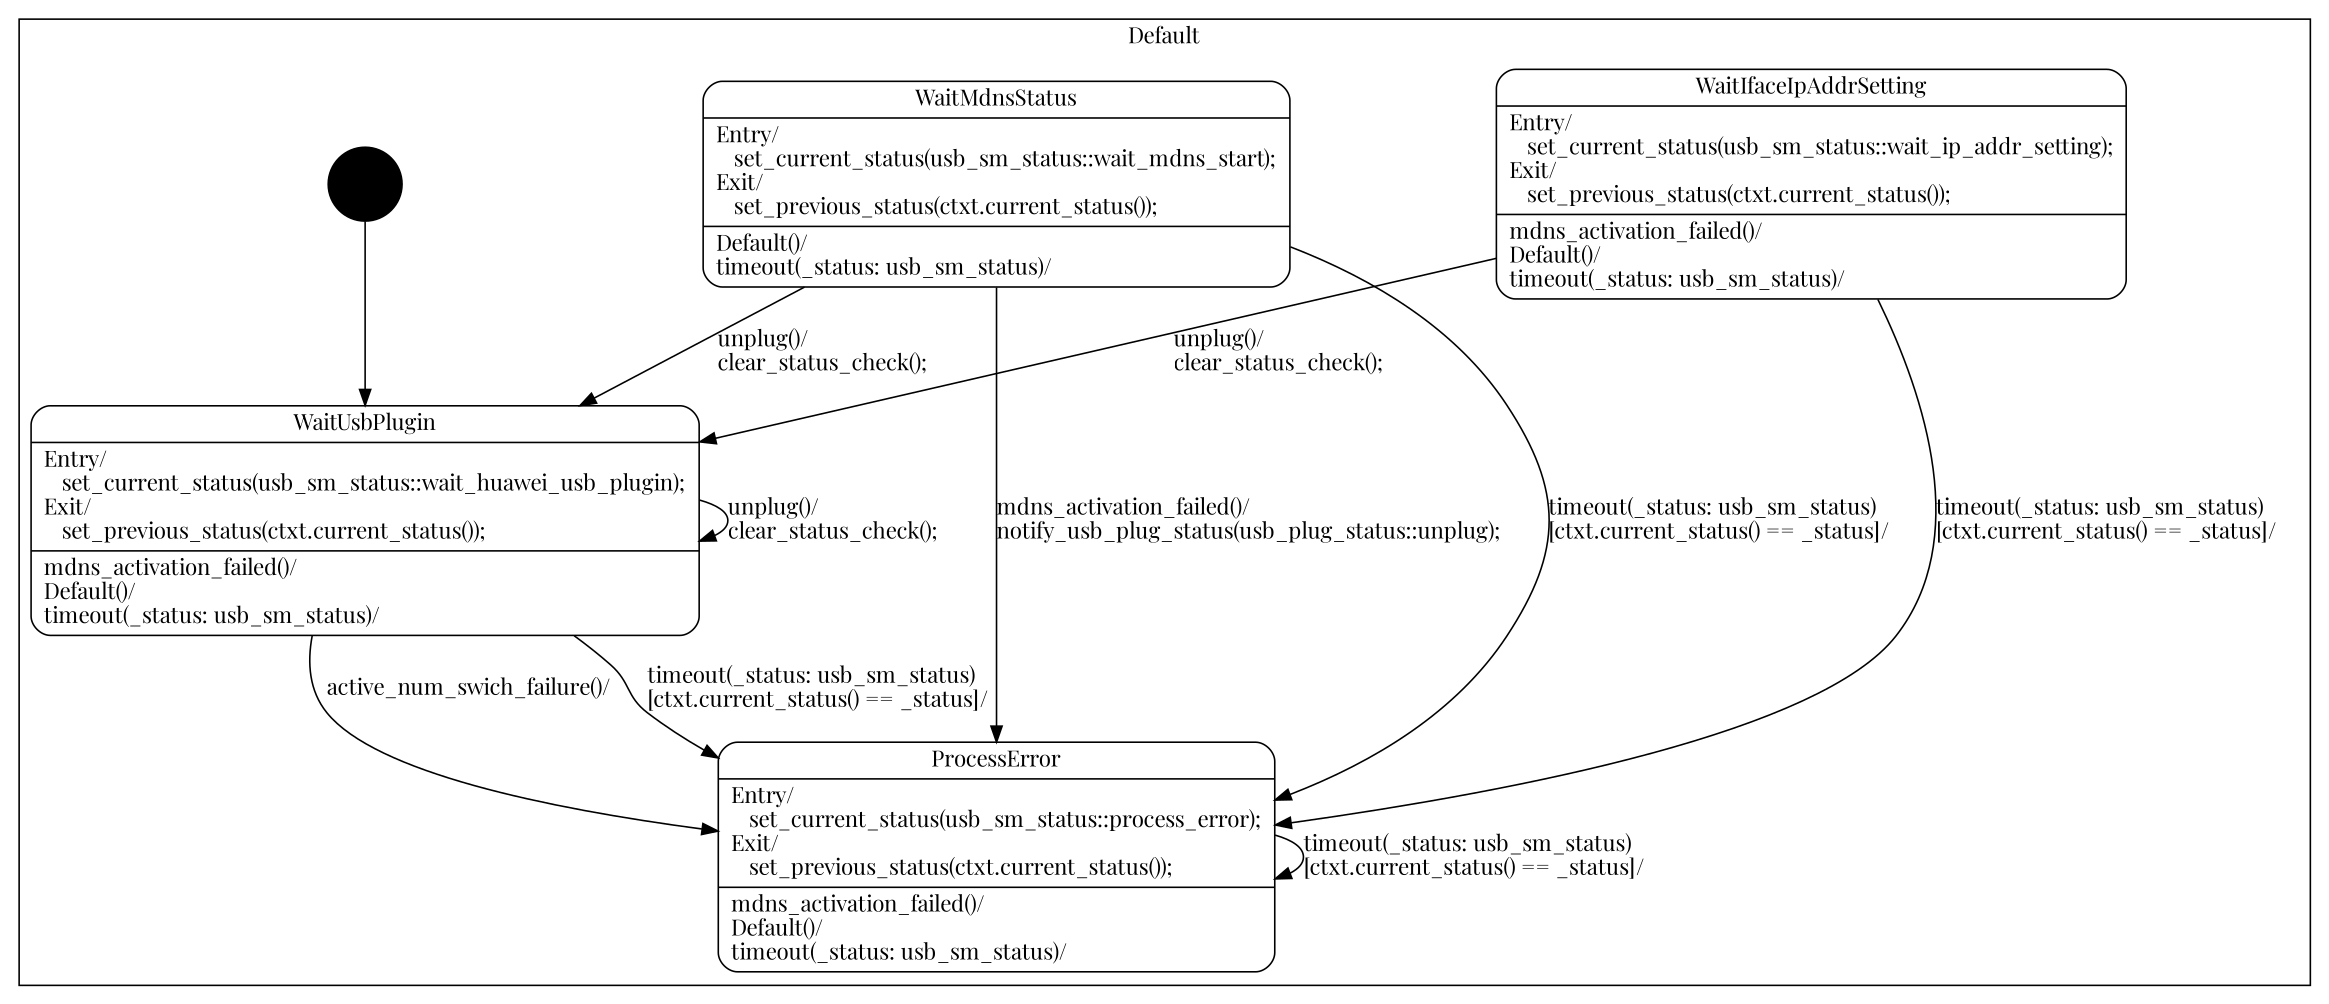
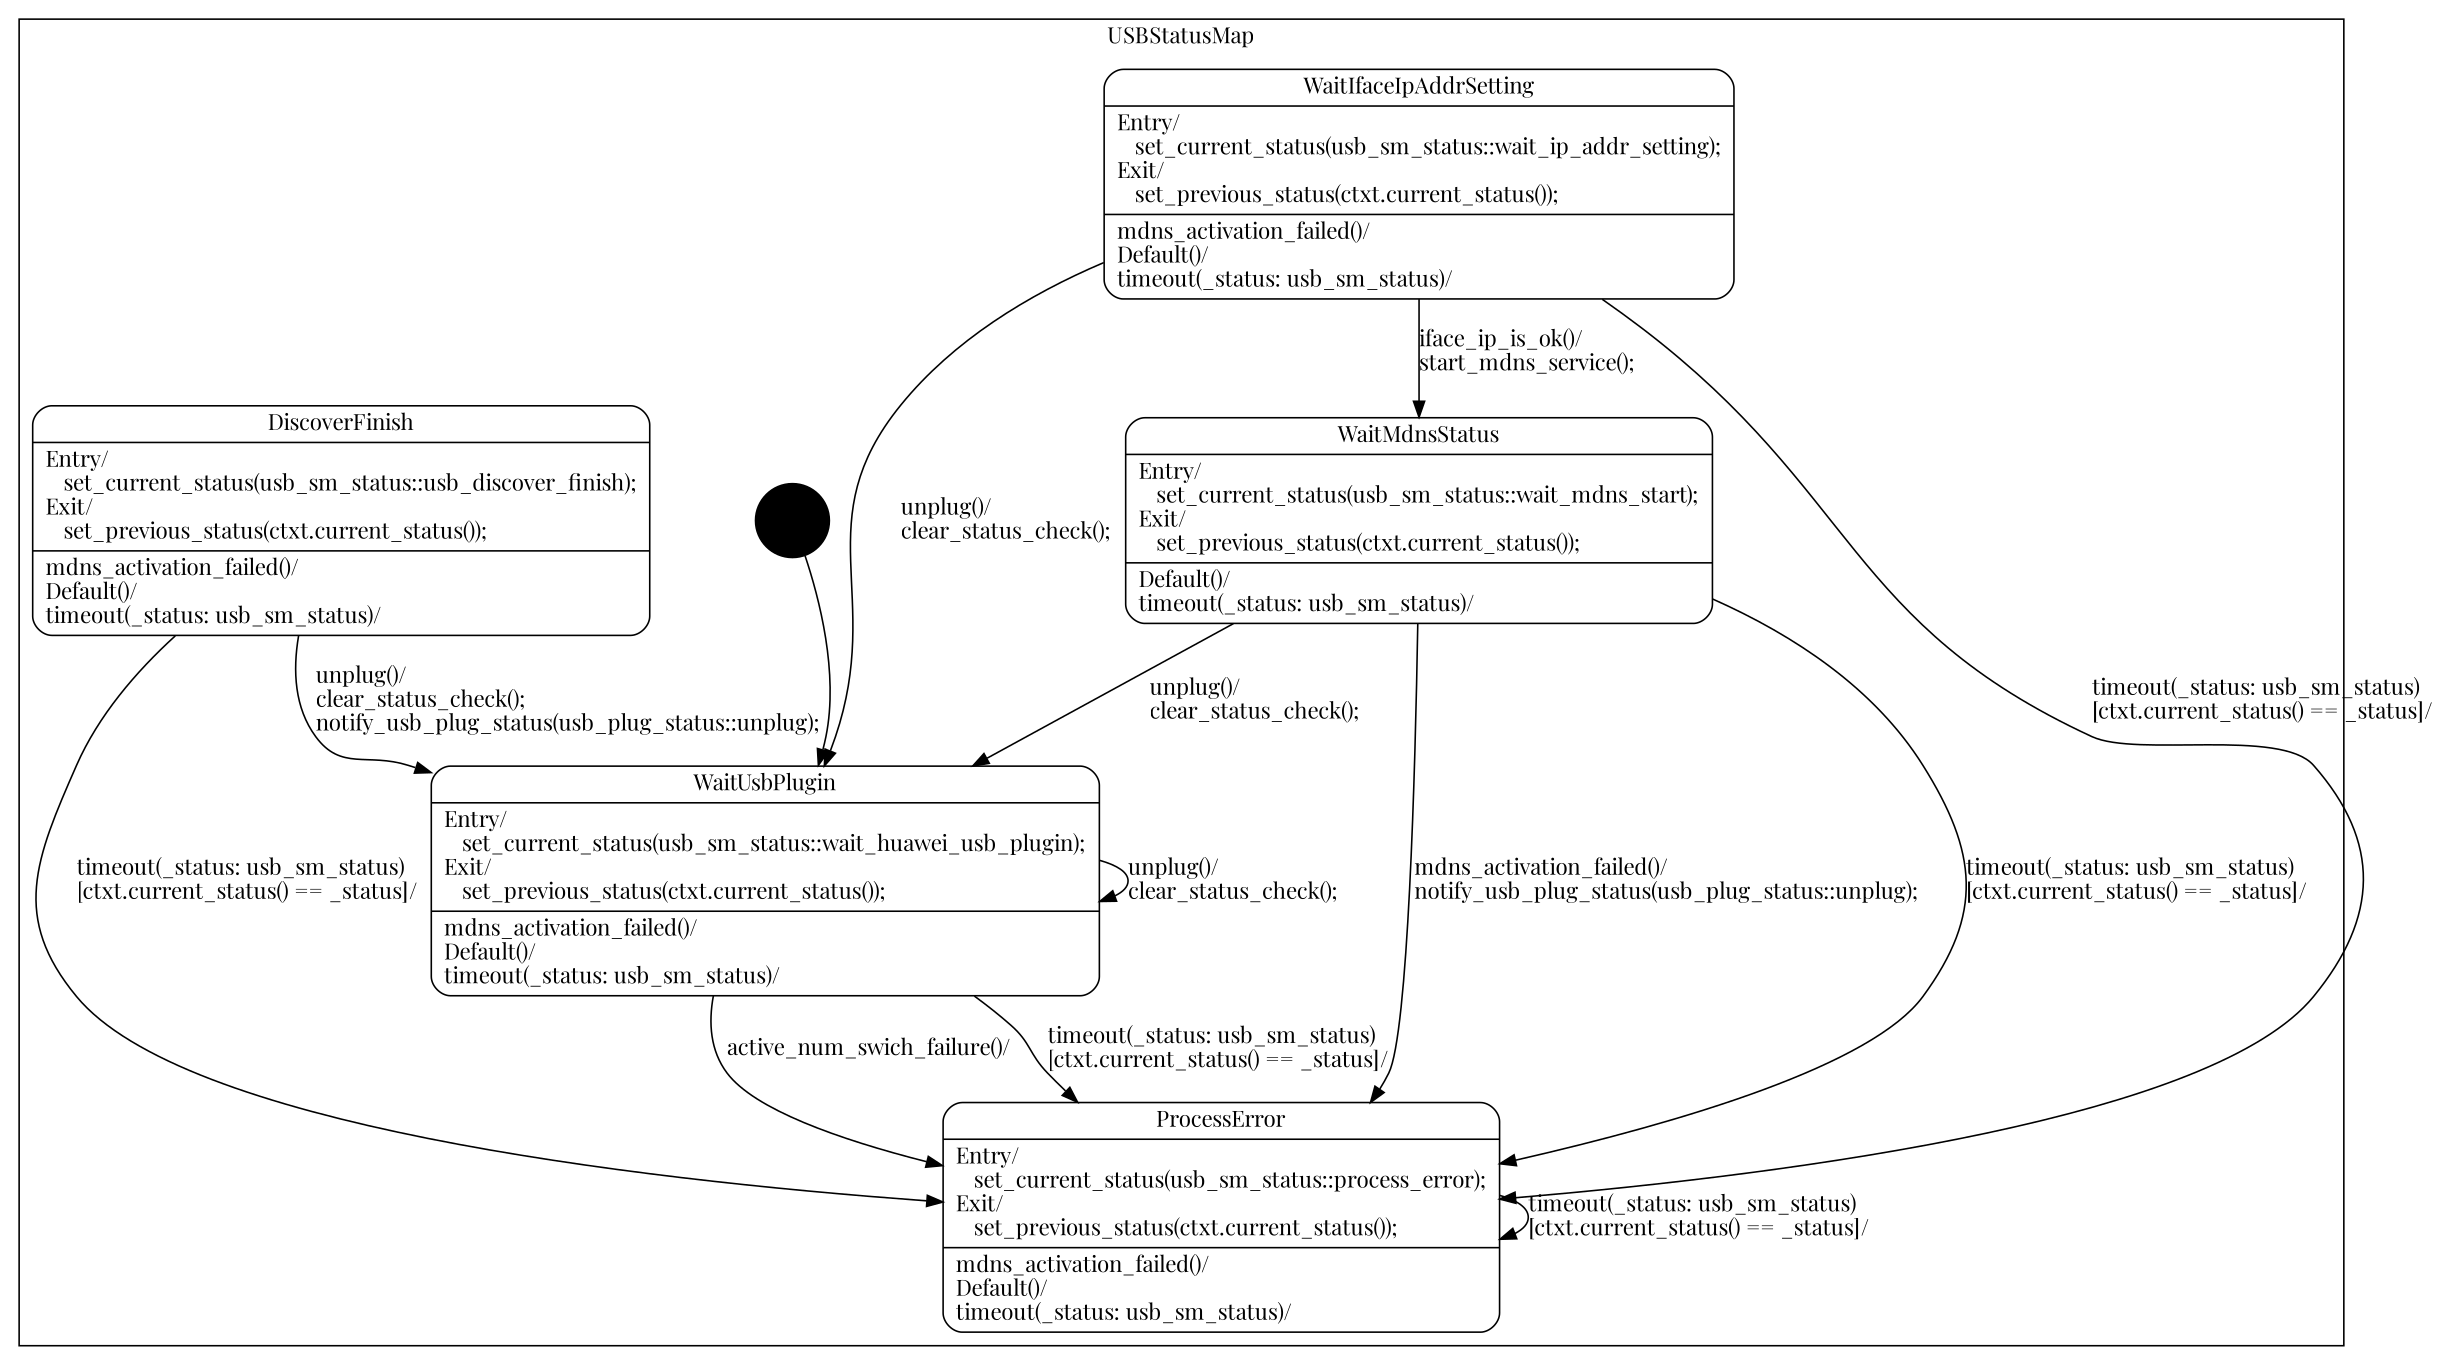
cluster "Default": label "Default" -> "USBStatusMap"
edge "WaitIfaceIpAddrSetting" -> "WaitMdnsStatus": added, label "iface_ip_is_ok()/ start_mdns_service();"
node "DiscoverFinish": added
